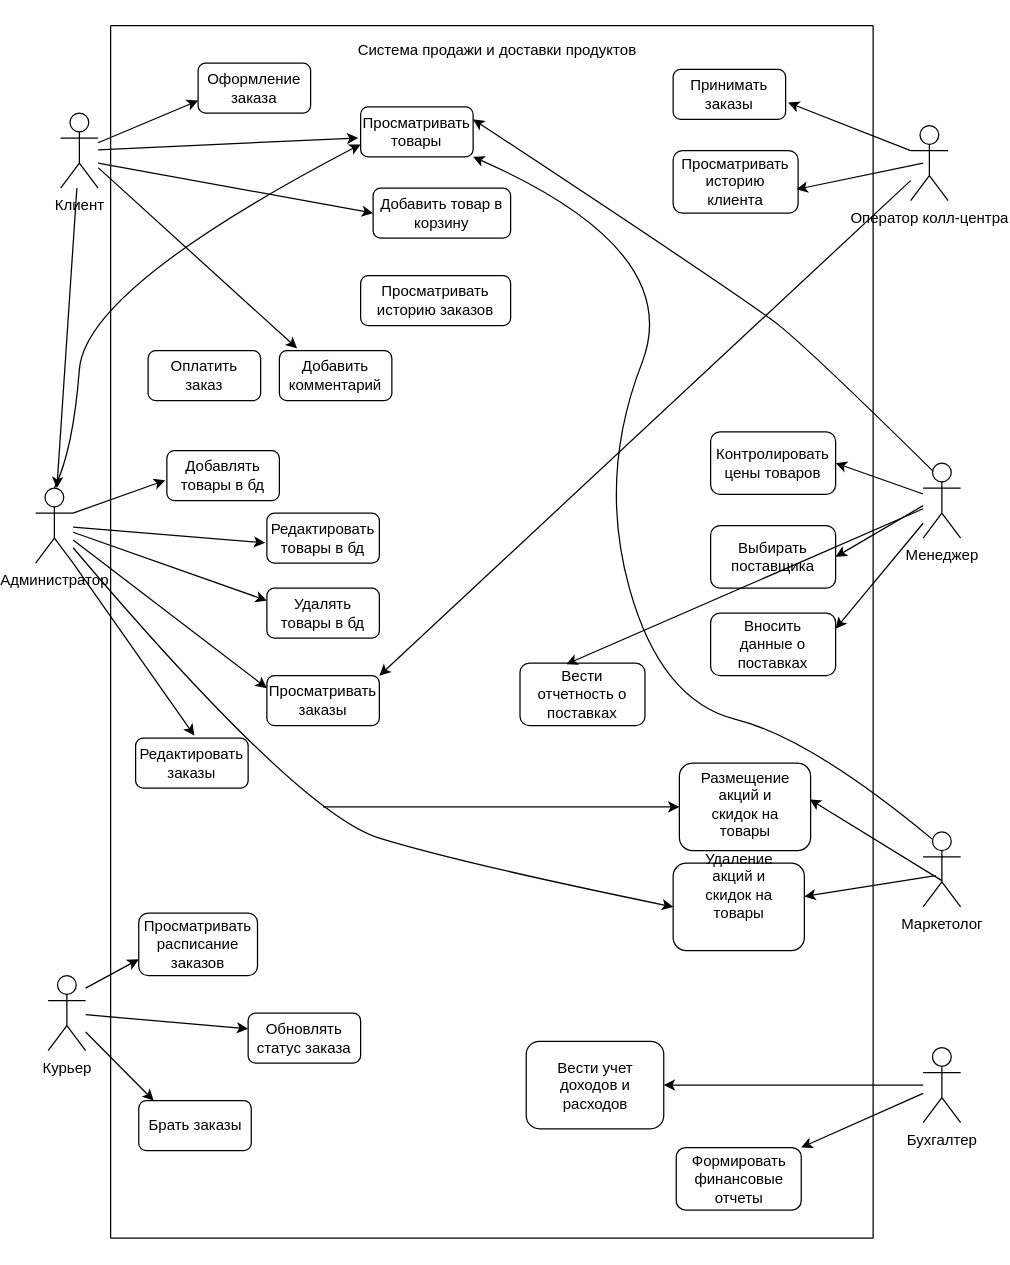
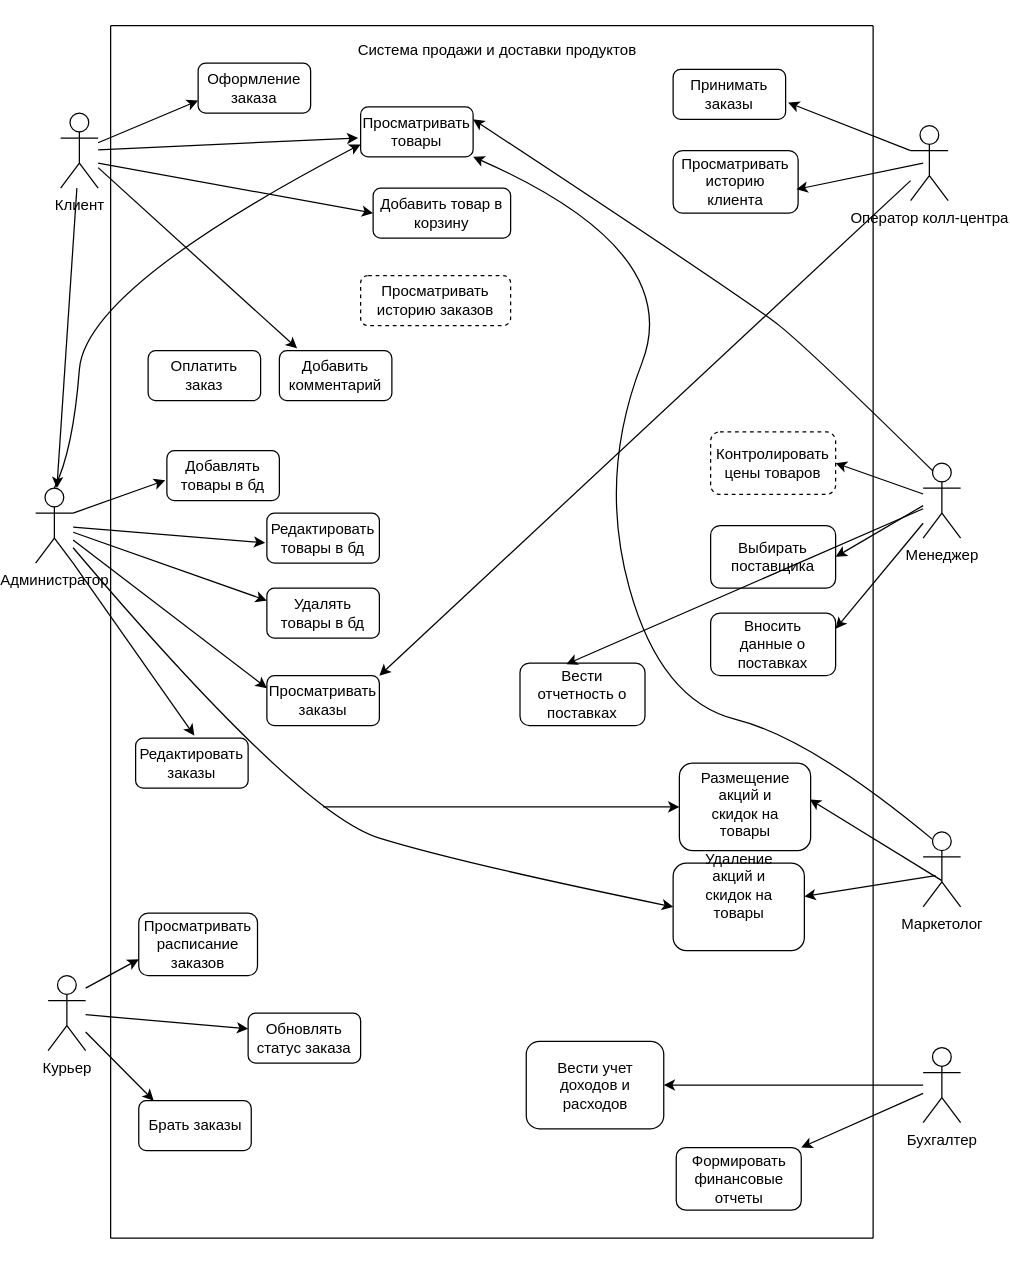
node "Просматривать историю заказов": style solid -> dashed
node "Контролировать цены товаров": style solid -> dashed
